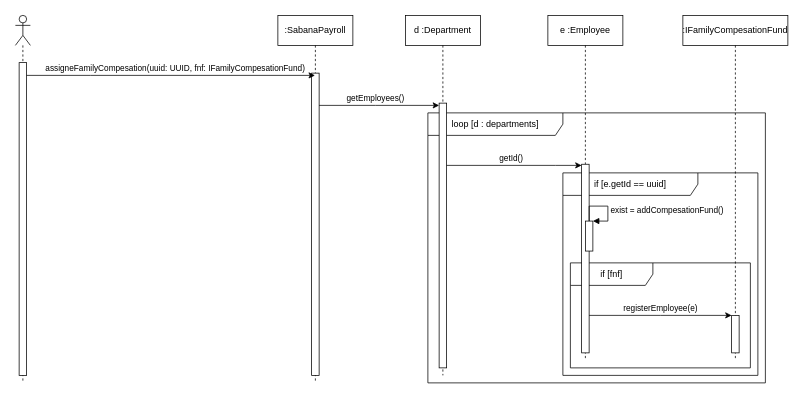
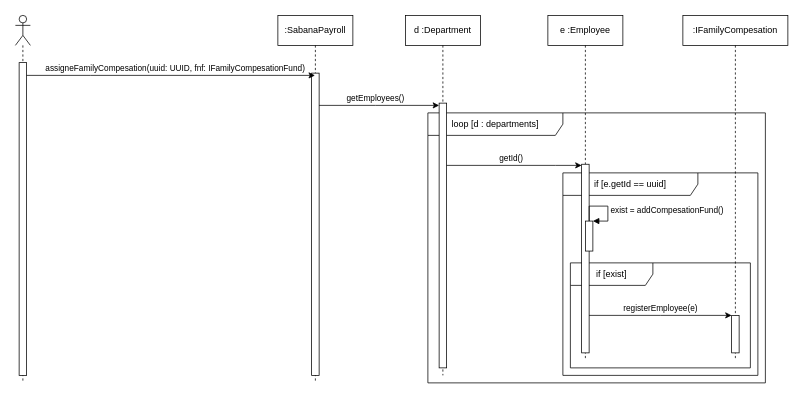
node ":IFamilyCompesationFund": label ":IFamilyCompesationFund" -> ":IFamilyCompesation"
node "if [fnf]": label "if [fnf]" -> "if [exist]"
